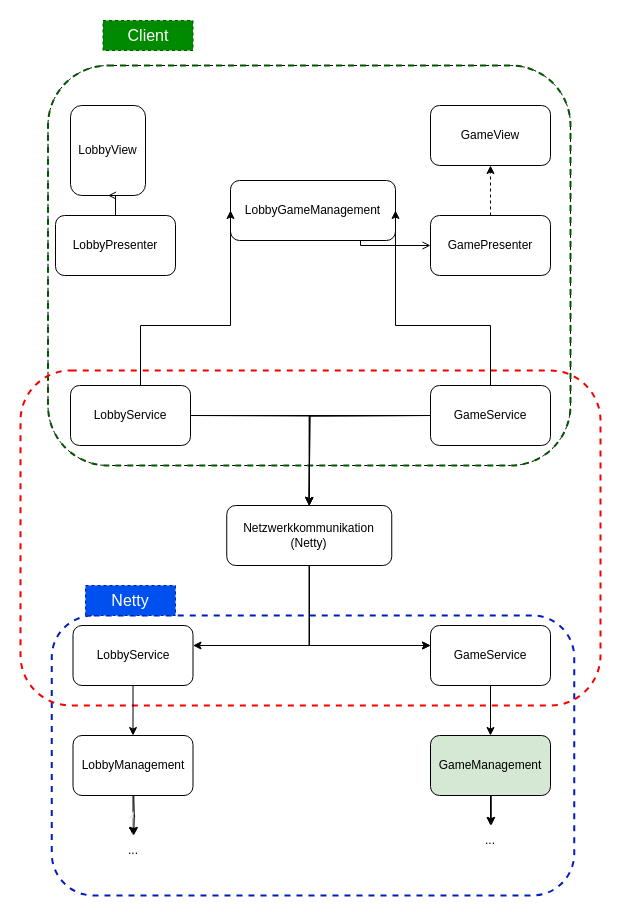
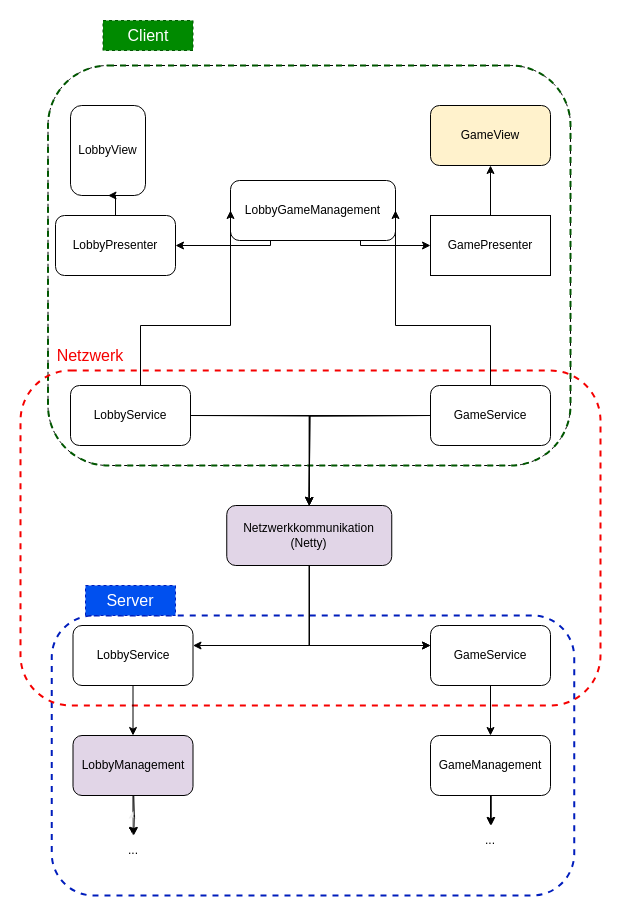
node "GameView": fillcolor #ffffff -> #fff2cc
edge "GamePresenter" -> "GameView": style dashed -> solid
edge "LobbyPresenter" -> "LobbyView": arrowhead open -> classic
edge "LobbyGameManagement" -> "LobbyPresenter": added
edge "LobbyGameManagement" -> "GamePresenter": arrowhead open -> classic
node "GamePresenter": shape rounded rectangle -> rectangle
node "Netzwerk": added
node "Netzwerkkommunikation (Netty)": fillcolor #ffffff -> #e1d5e7
node "Netty": label "Netty" -> "Server"
node "LobbyManagement": fillcolor #ffffff -> #e1d5e7
node "GameManagement": fillcolor #d5e8d4 -> #ffffff
